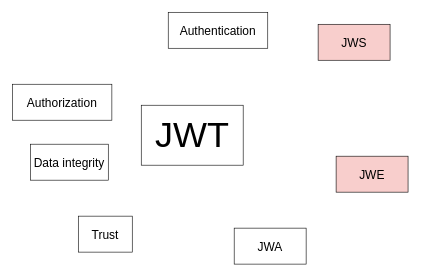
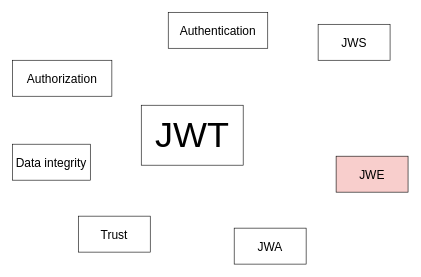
node "JWS": fillcolor #f8cecc -> #ffffff
node "Authorization": moved (62, 102) -> (62, 78)
node "Data integrity": moved (69, 162) -> (51, 162)
node "Trust": size 54x36 -> 72x36
